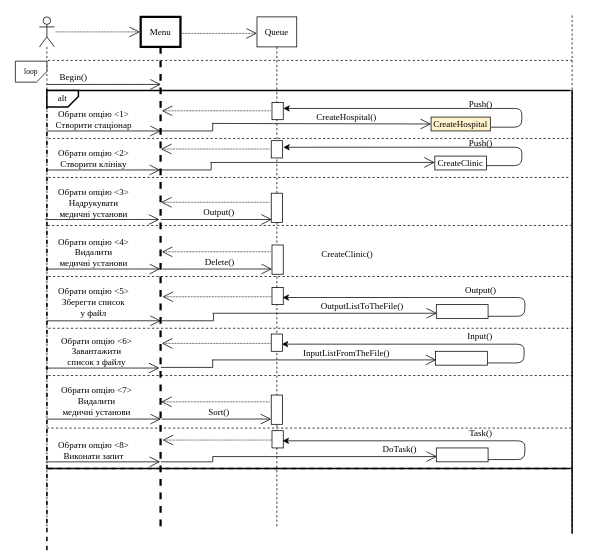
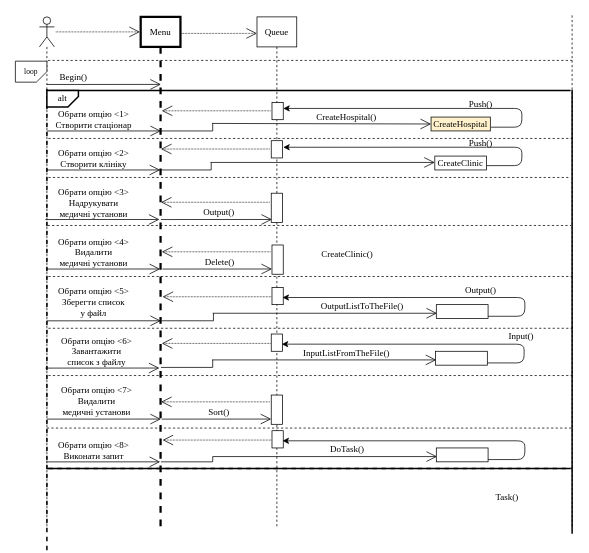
node "Input()": moved (480, 337) -> (521, 337)
node "Task()": moved (480, 433) -> (507, 497)
node "DoTask()": moved (399, 450) -> (347, 450)
